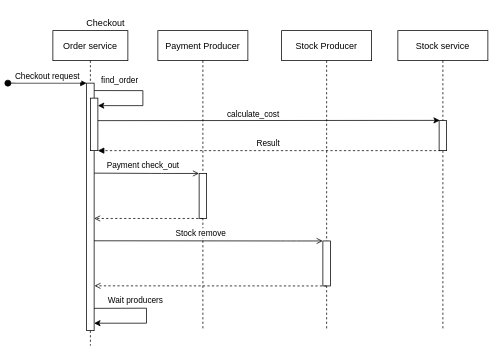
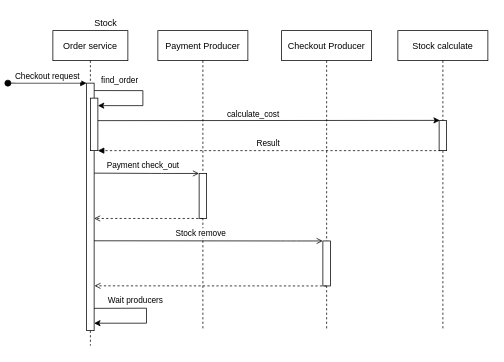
node "Checkout": label "Checkout" -> "Stock"
node "Stock Producer": label "Stock Producer" -> "Checkout Producer"
node "Stock service": label "Stock service" -> "Stock calculate"
